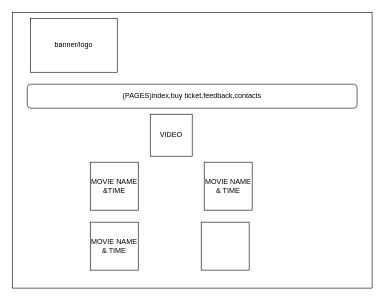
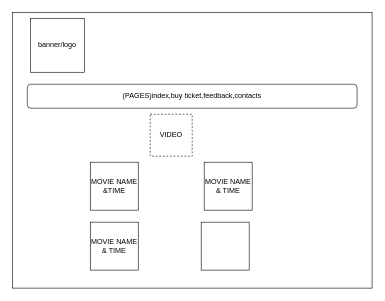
node "banner/logo": size 87x54 -> 54x54
node "VIDEO": style solid -> dashed
